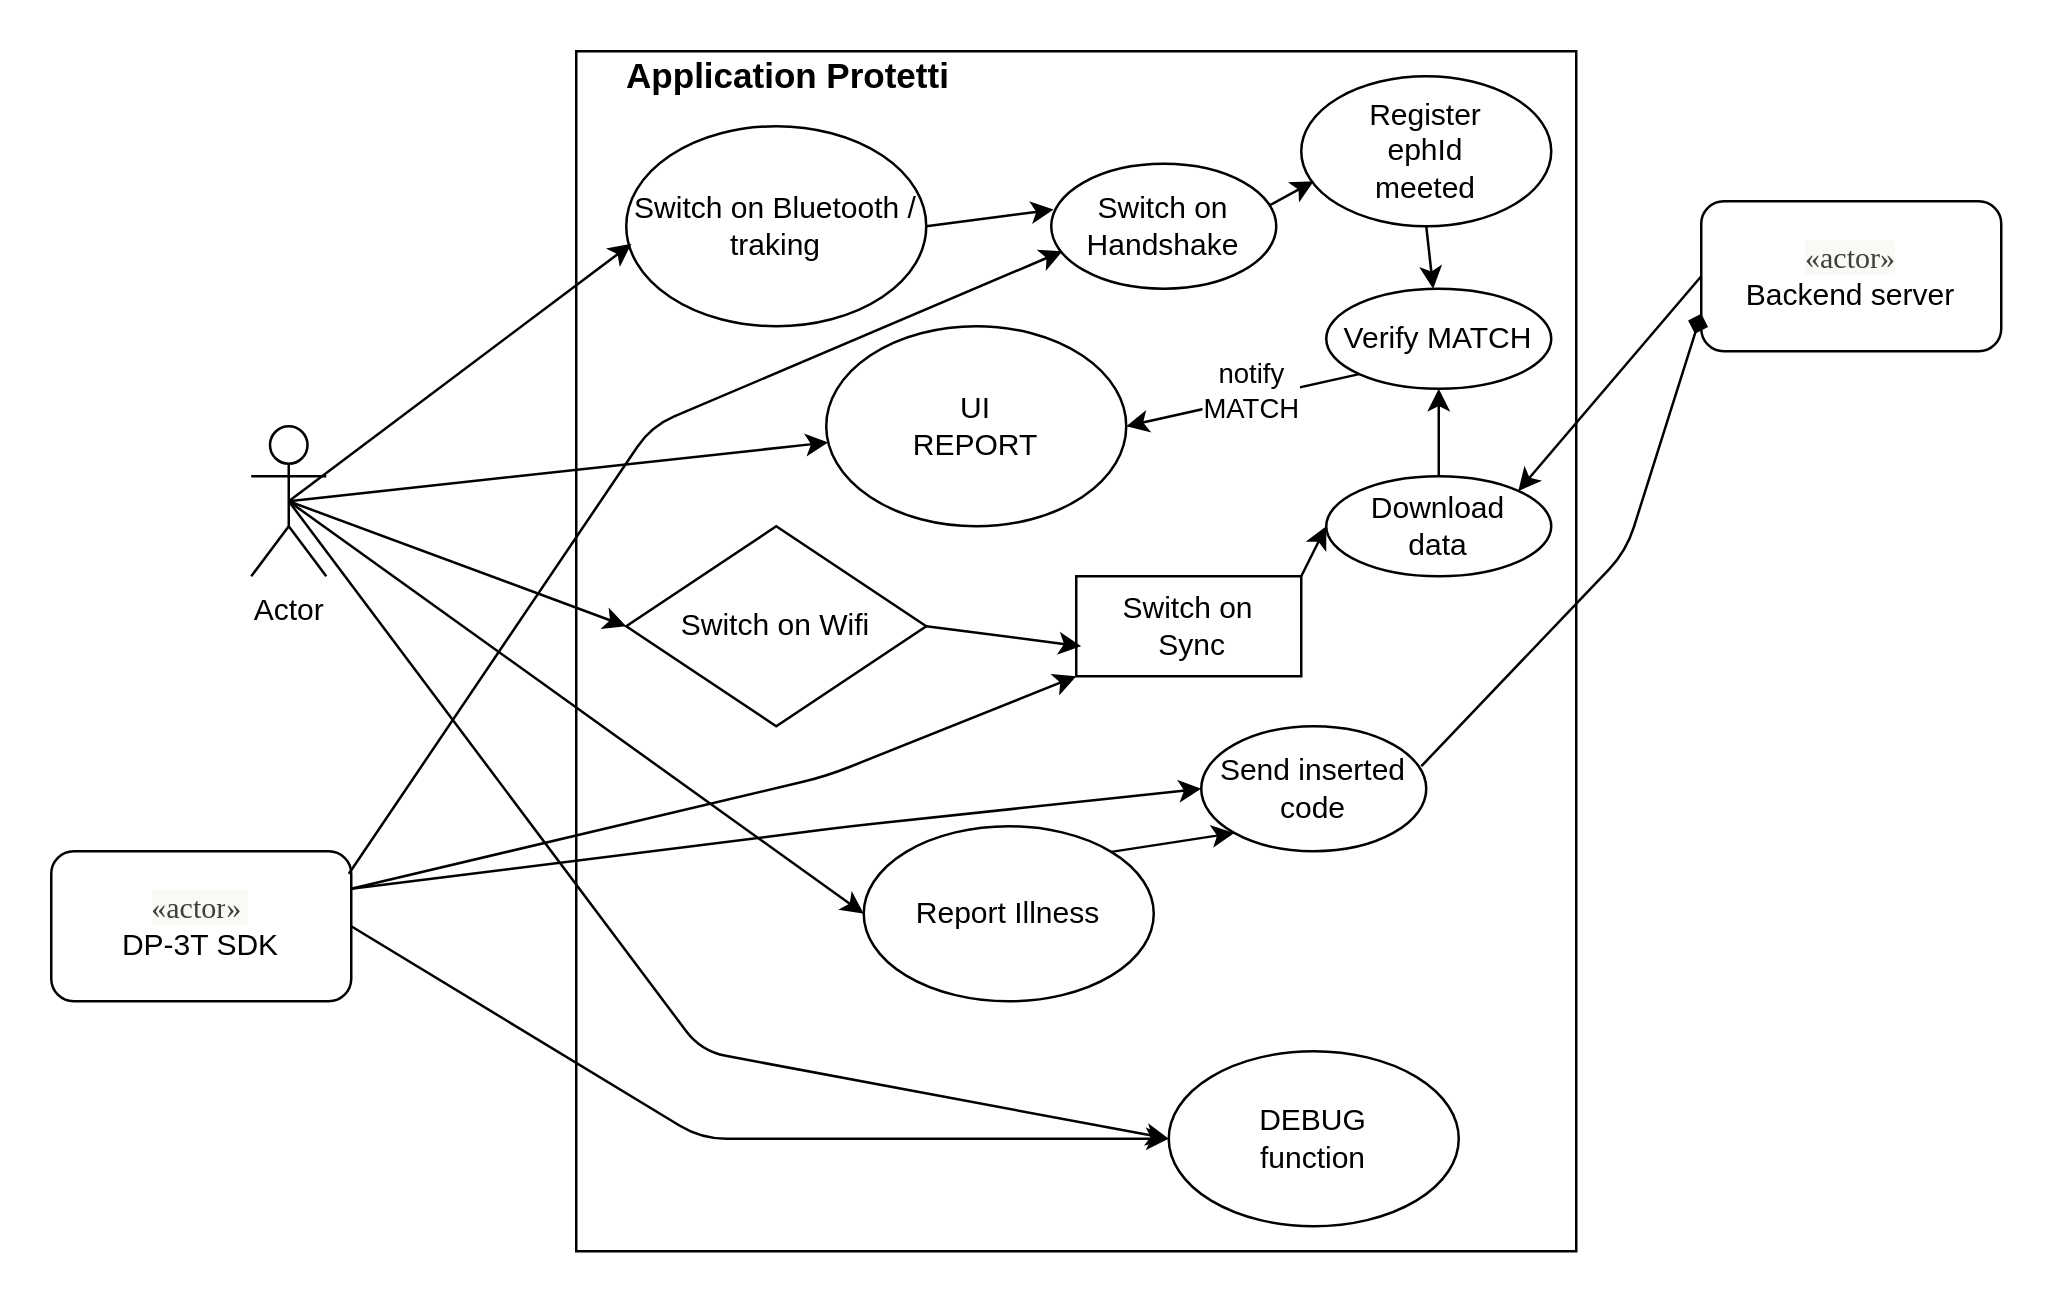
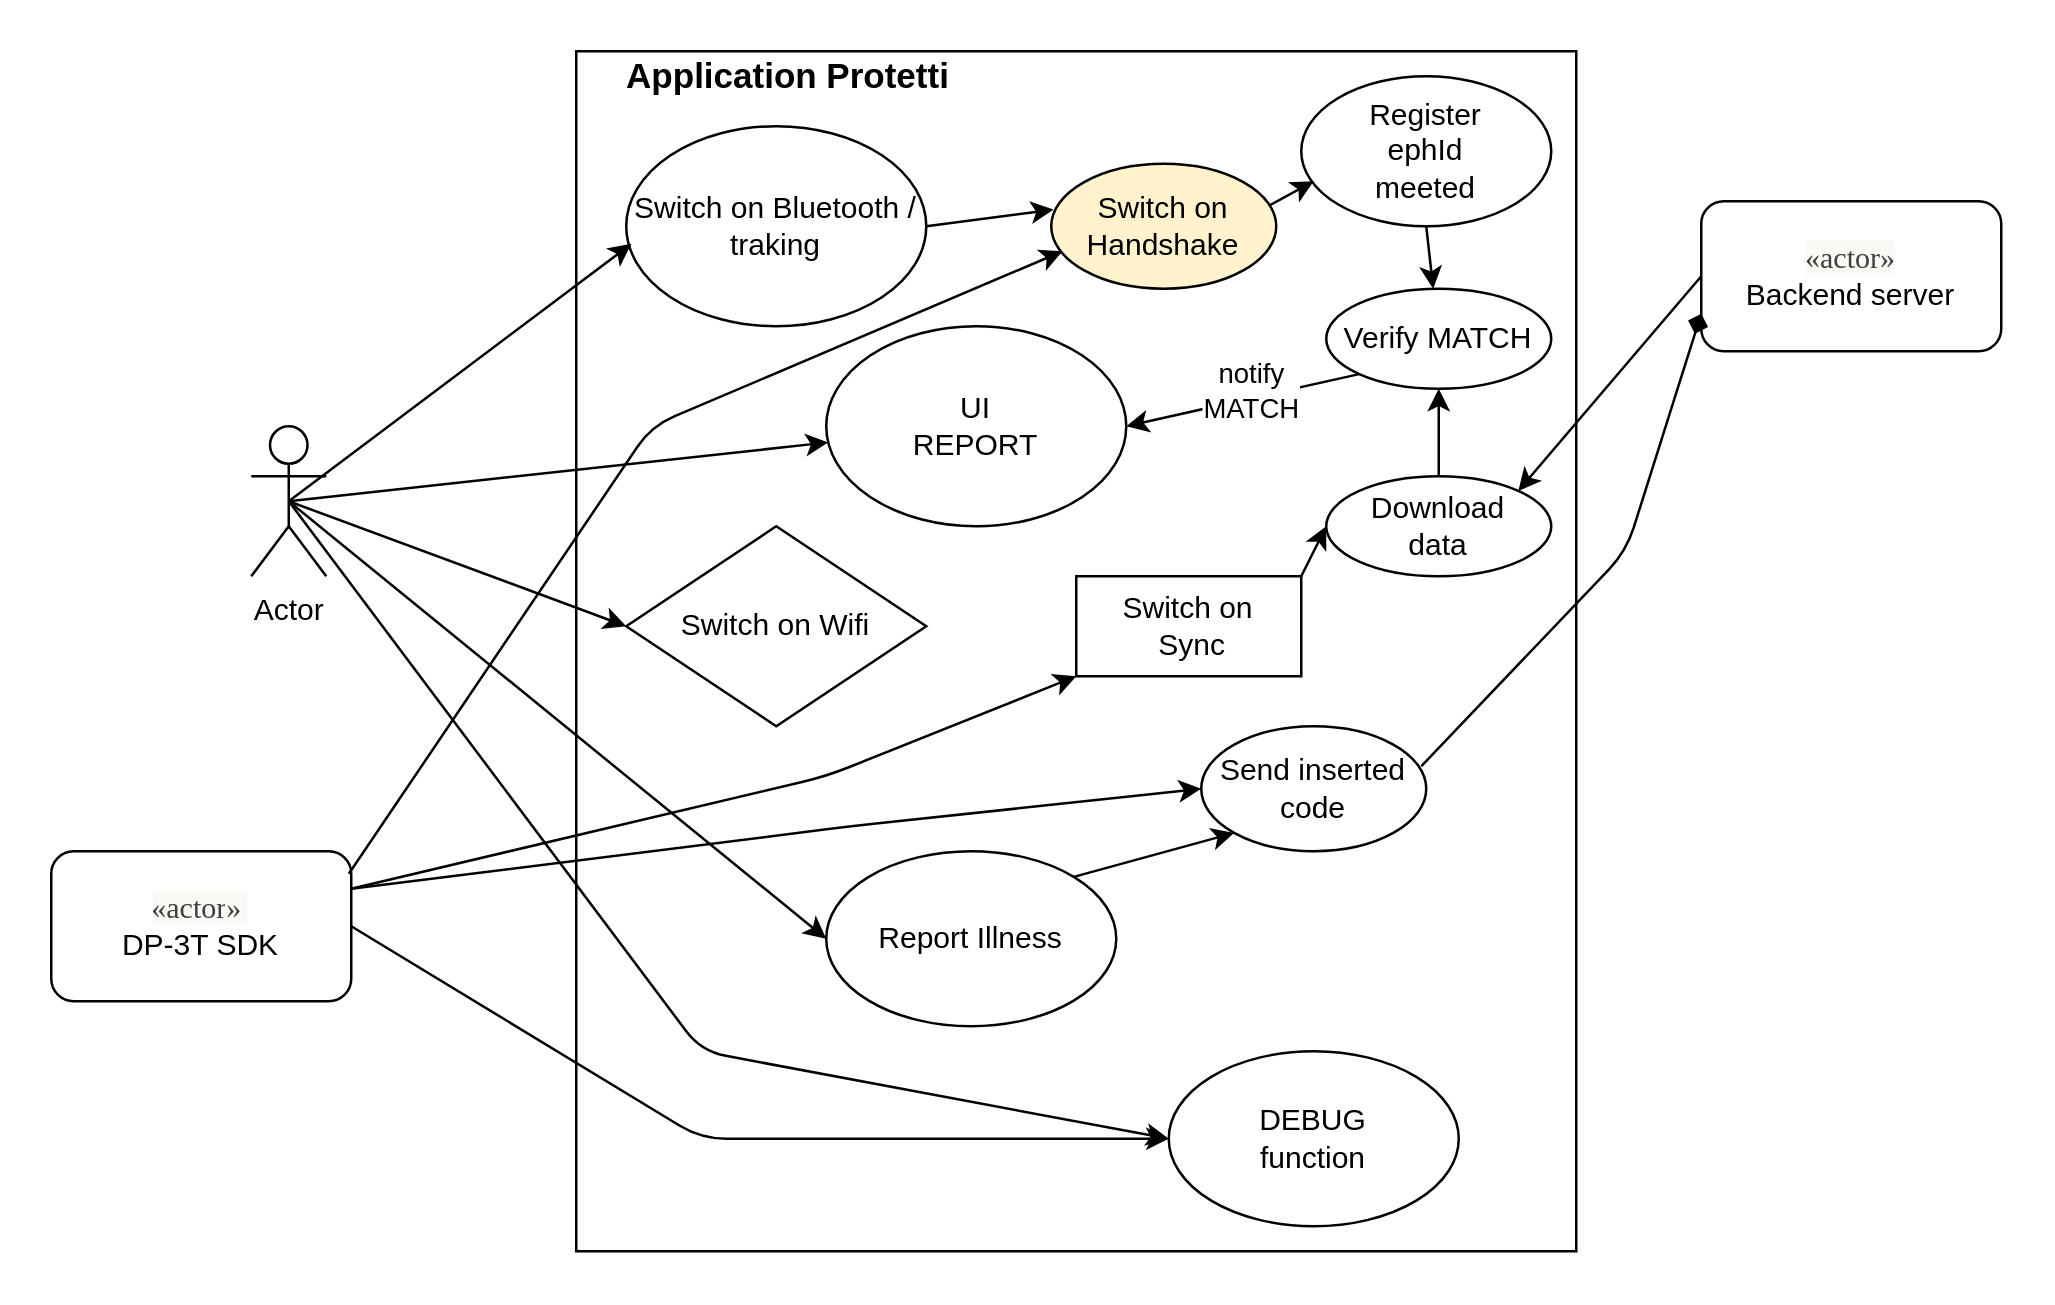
node "Switch on Handshake": fillcolor #ffffff -> #fff2cc
edge "Switch on Wifi" -> "Switch on Sync": removed
node "Report Illness": moved (1009, 914) -> (971, 939)
